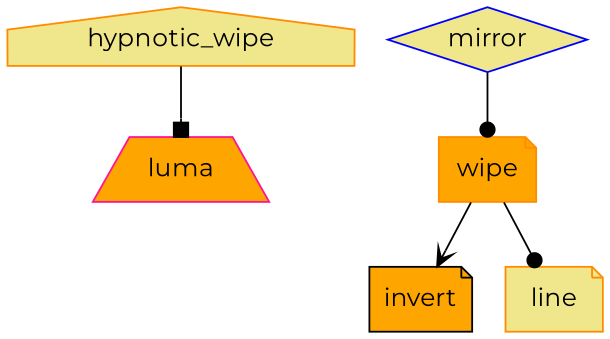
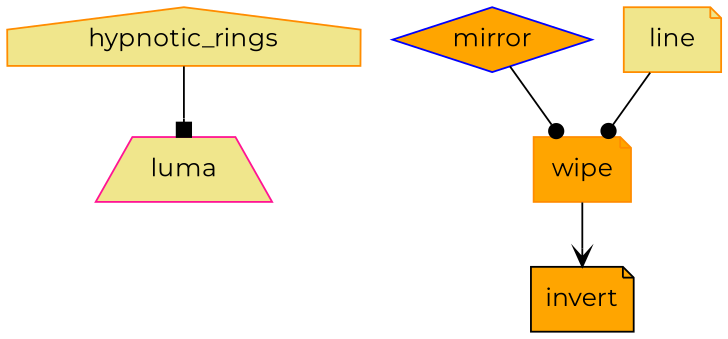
node "hypnotic_wipe": label "hypnotic_wipe" -> "hypnotic_rings"
node "mirror": fillcolor khaki -> orange
node "luma": fillcolor orange -> khaki
edge "wipe" -> "line": reversed
